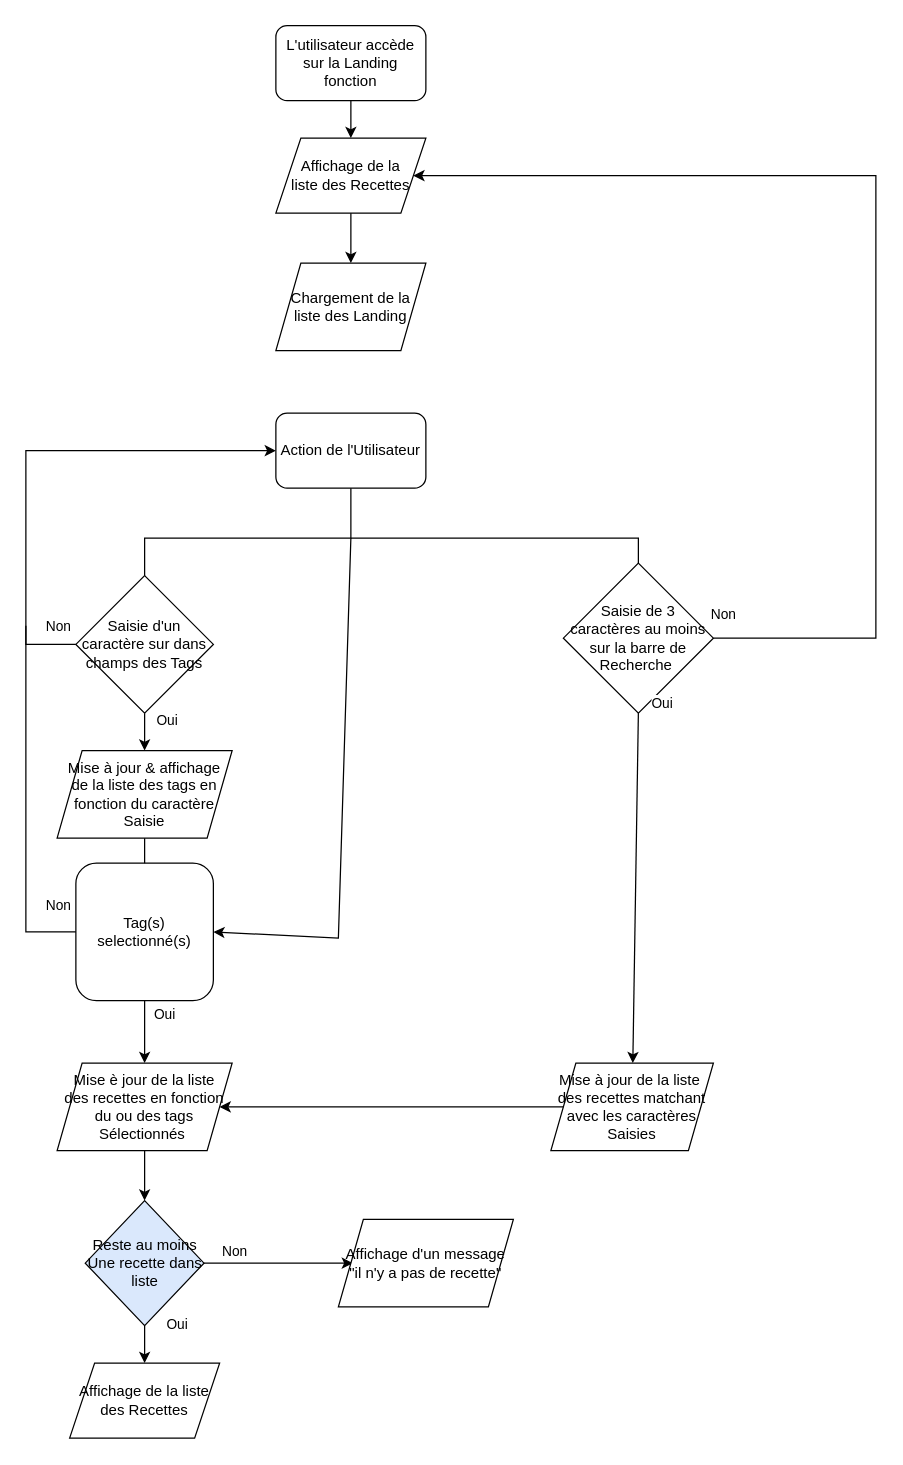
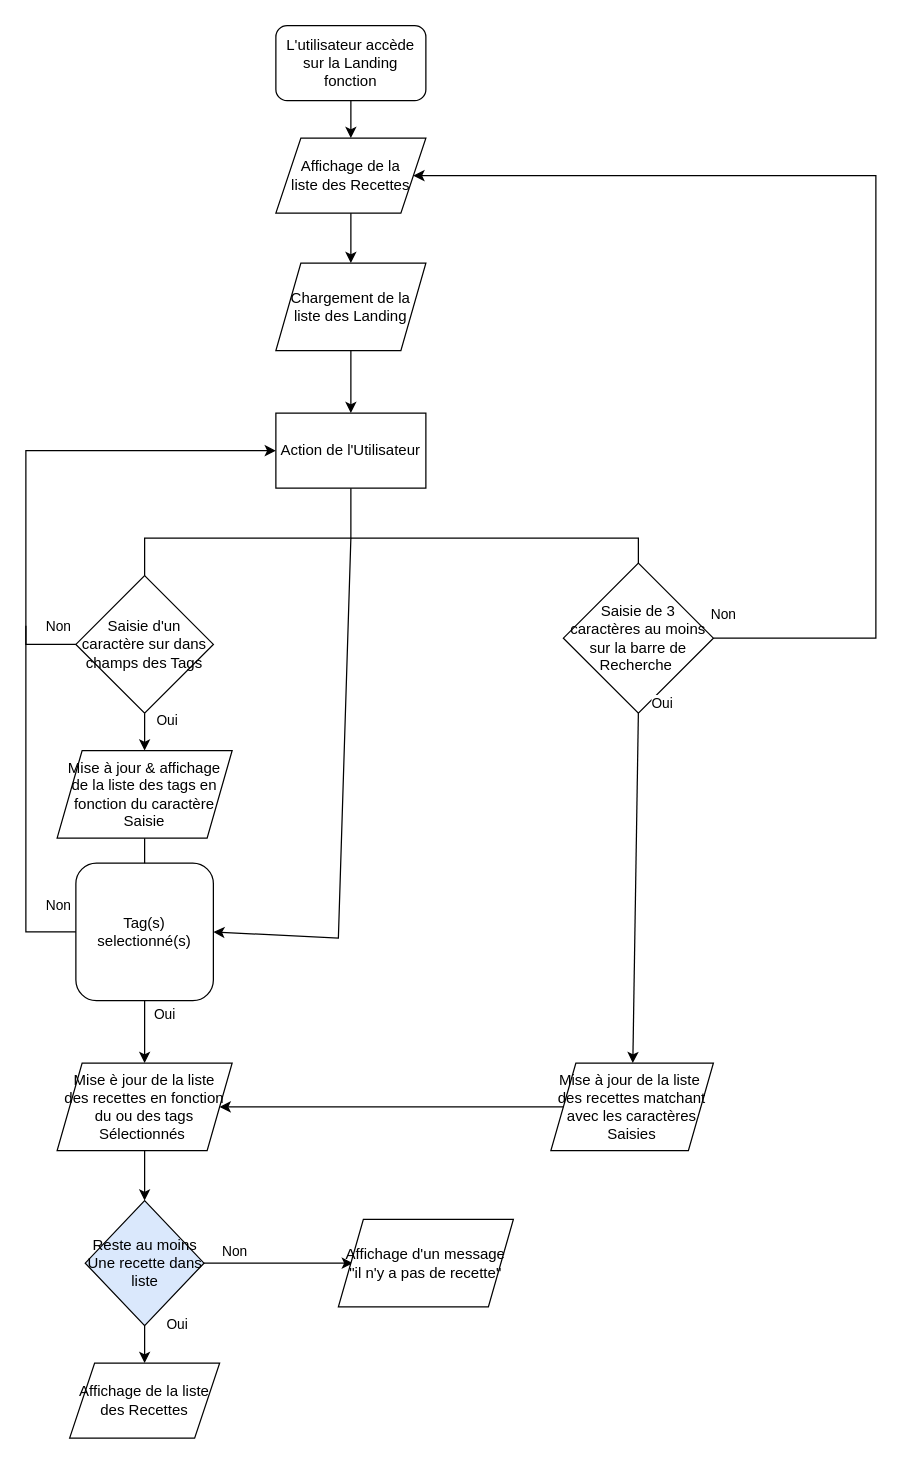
edge "Chargement de la liste des Landing" -> "Action de l'Utilisateur": added
node "Action de l'Utilisateur": shape rounded rectangle -> rectangle
